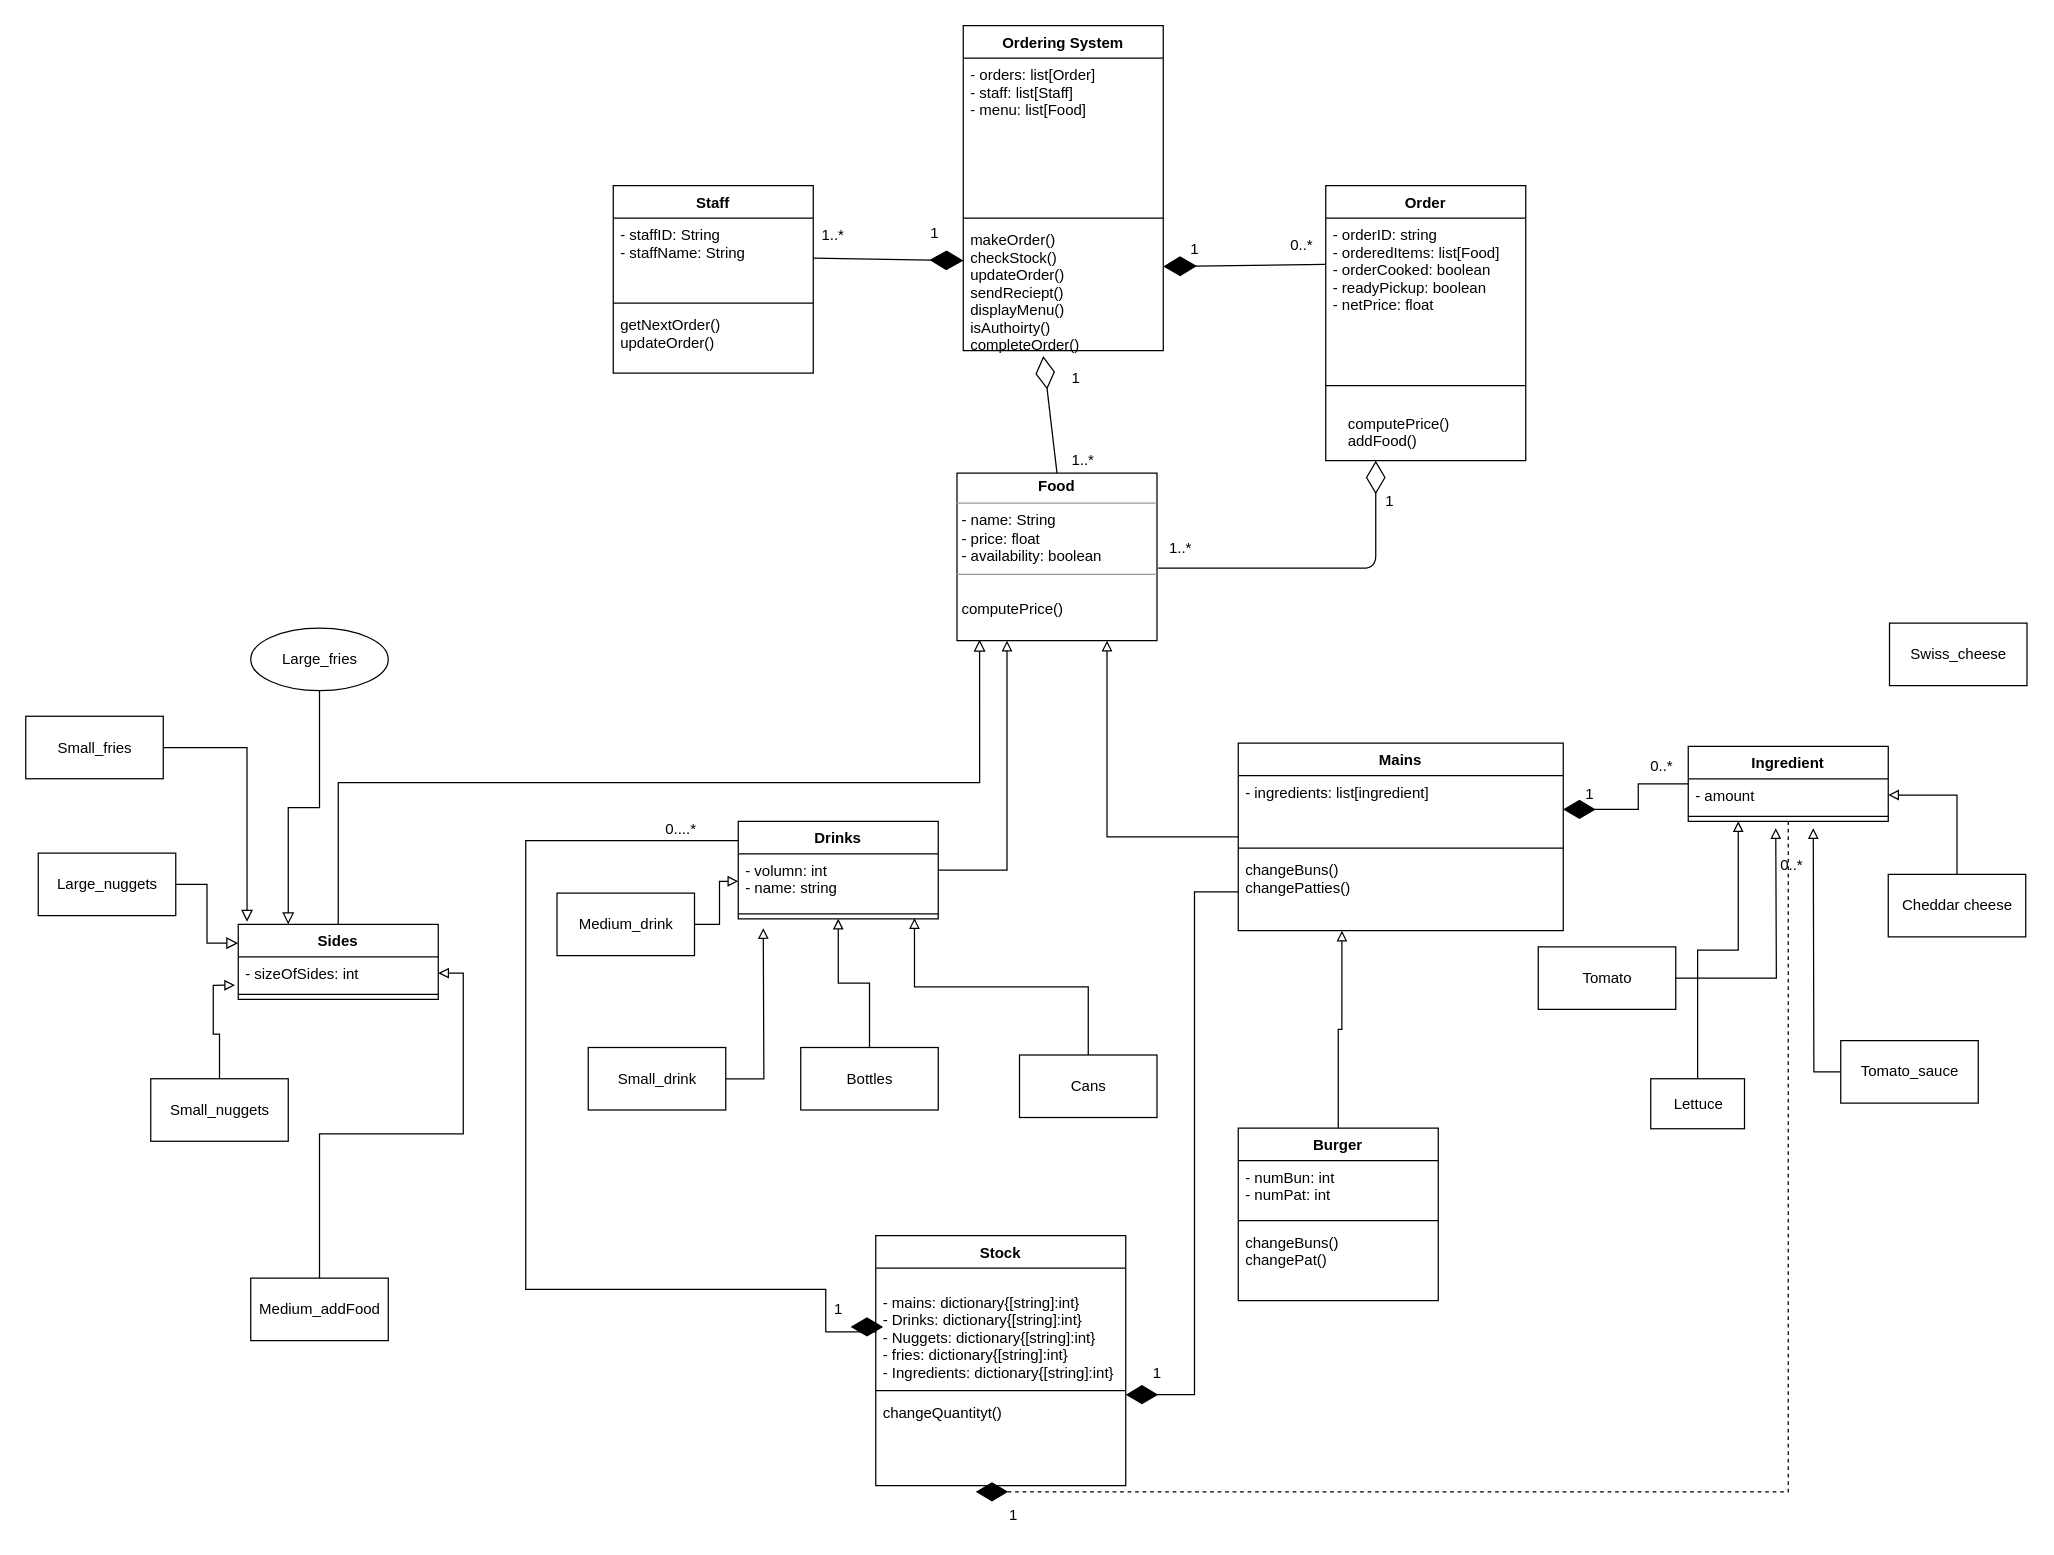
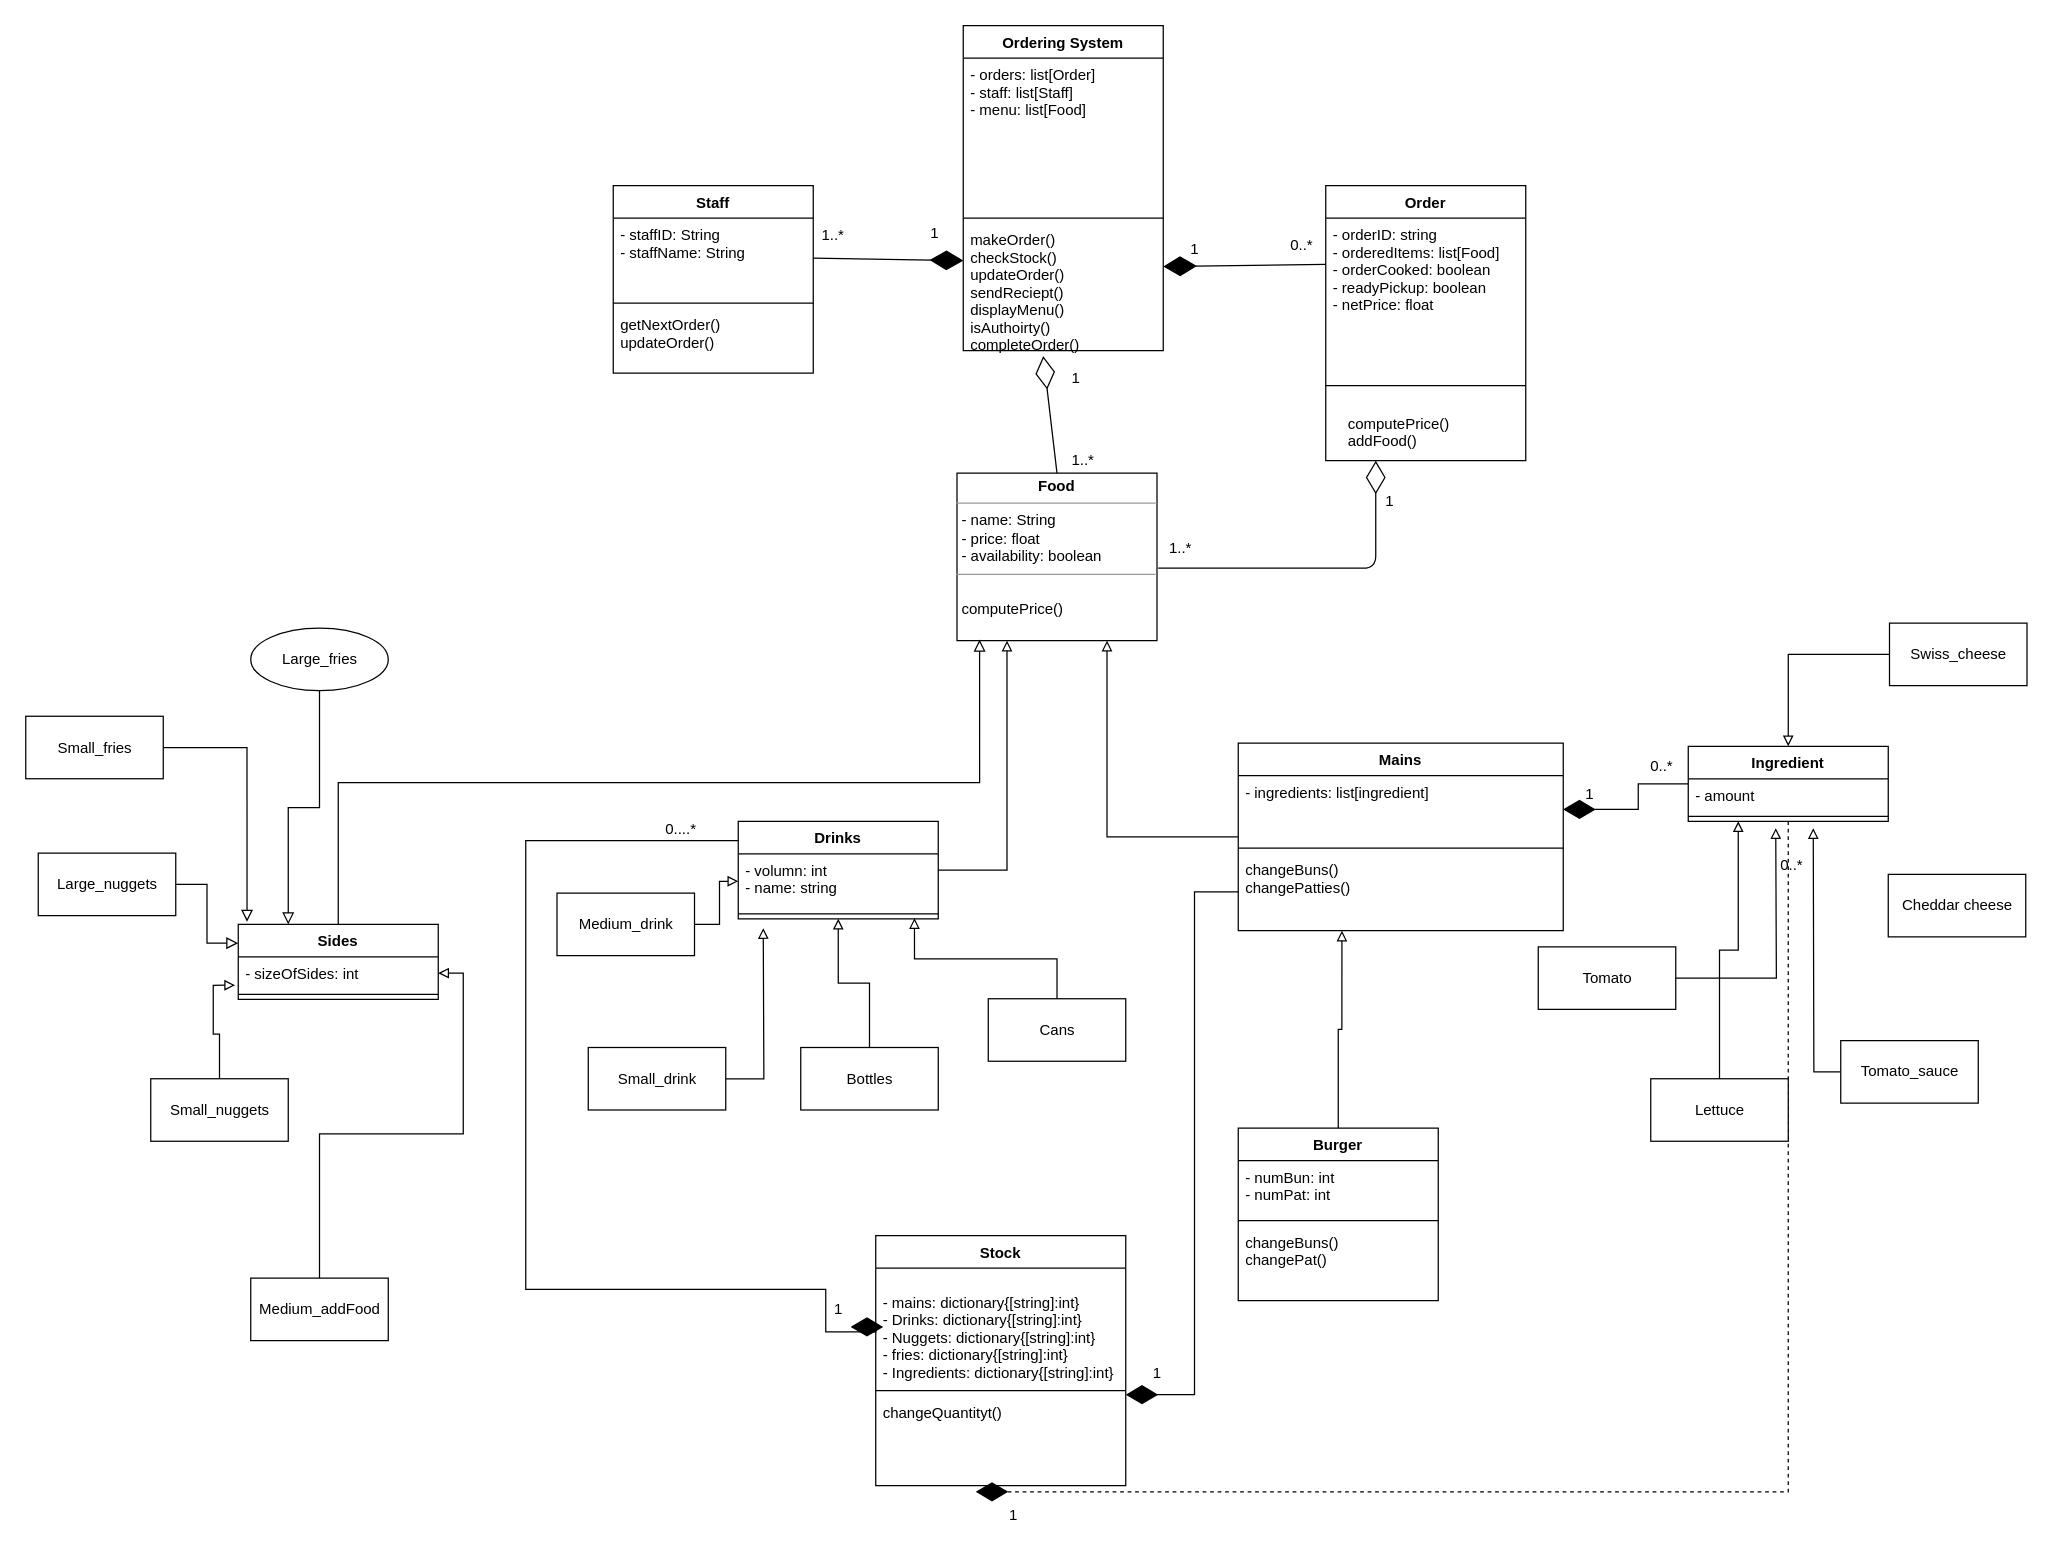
edge "Swiss_cheese" -> "Ingredient": added
edge "Cheddar cheese" -> "- amount": removed
node "Cans": moved (1088, 1086) -> (1057, 1030)
node "Lettuce": size 94x50 -> 138x63
